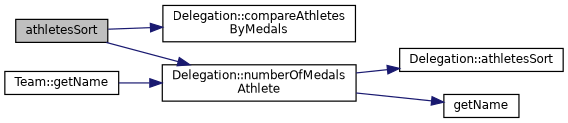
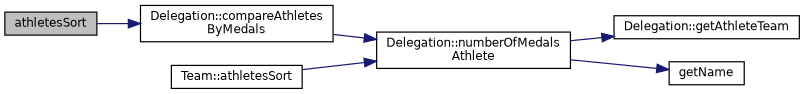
edge "athletesSort" -> "Delegation::numberOfMedals Athlete": now "Delegation::compareAthletes ByMedals" -> "Delegation::numberOfMedals Athlete"
node "Delegation::athletesSort": label "Delegation::athletesSort" -> "Delegation::getAthleteTeam"
node "Team::getName": label "Team::getName" -> "Team::athletesSort"
